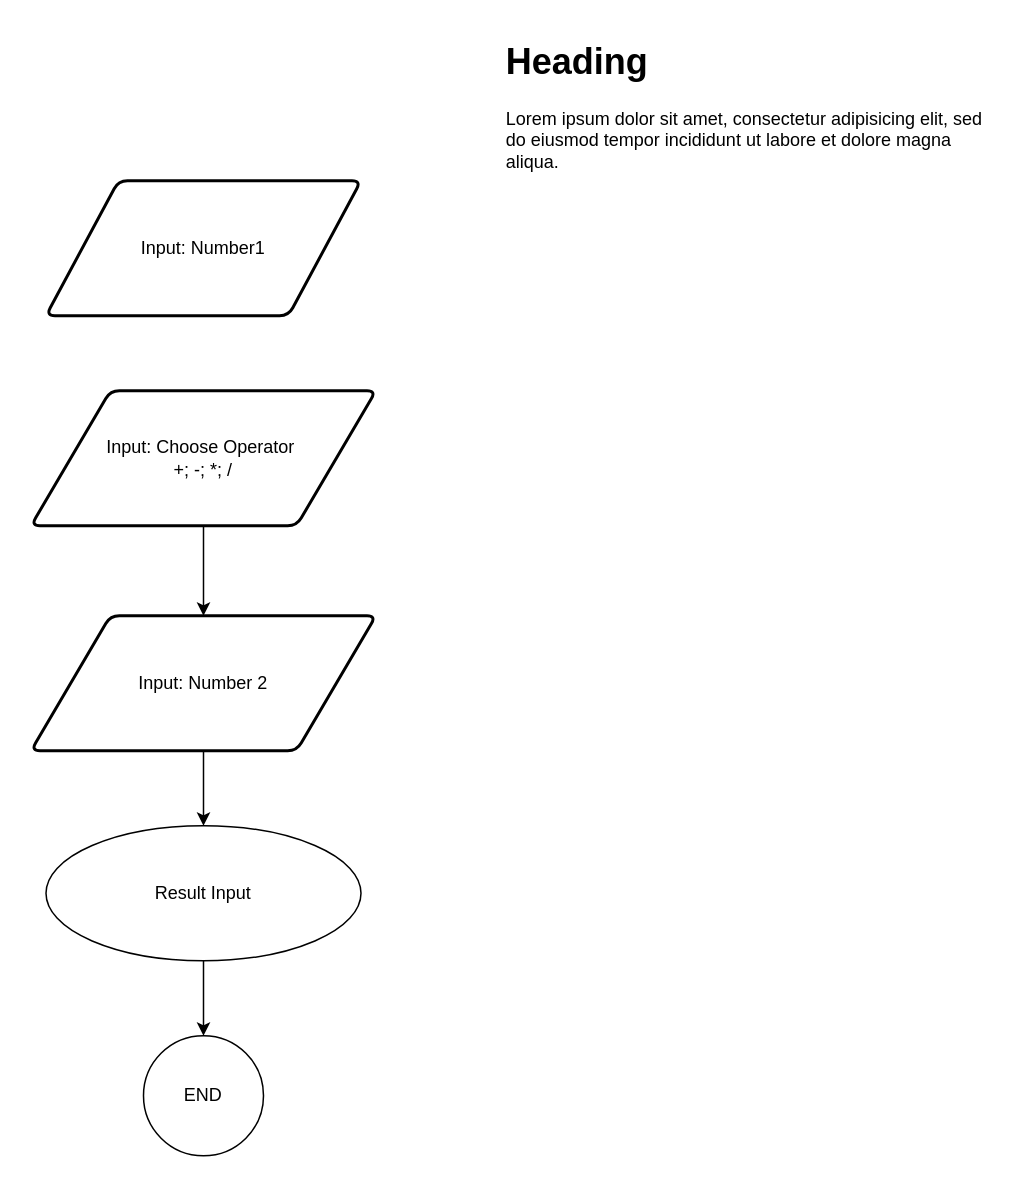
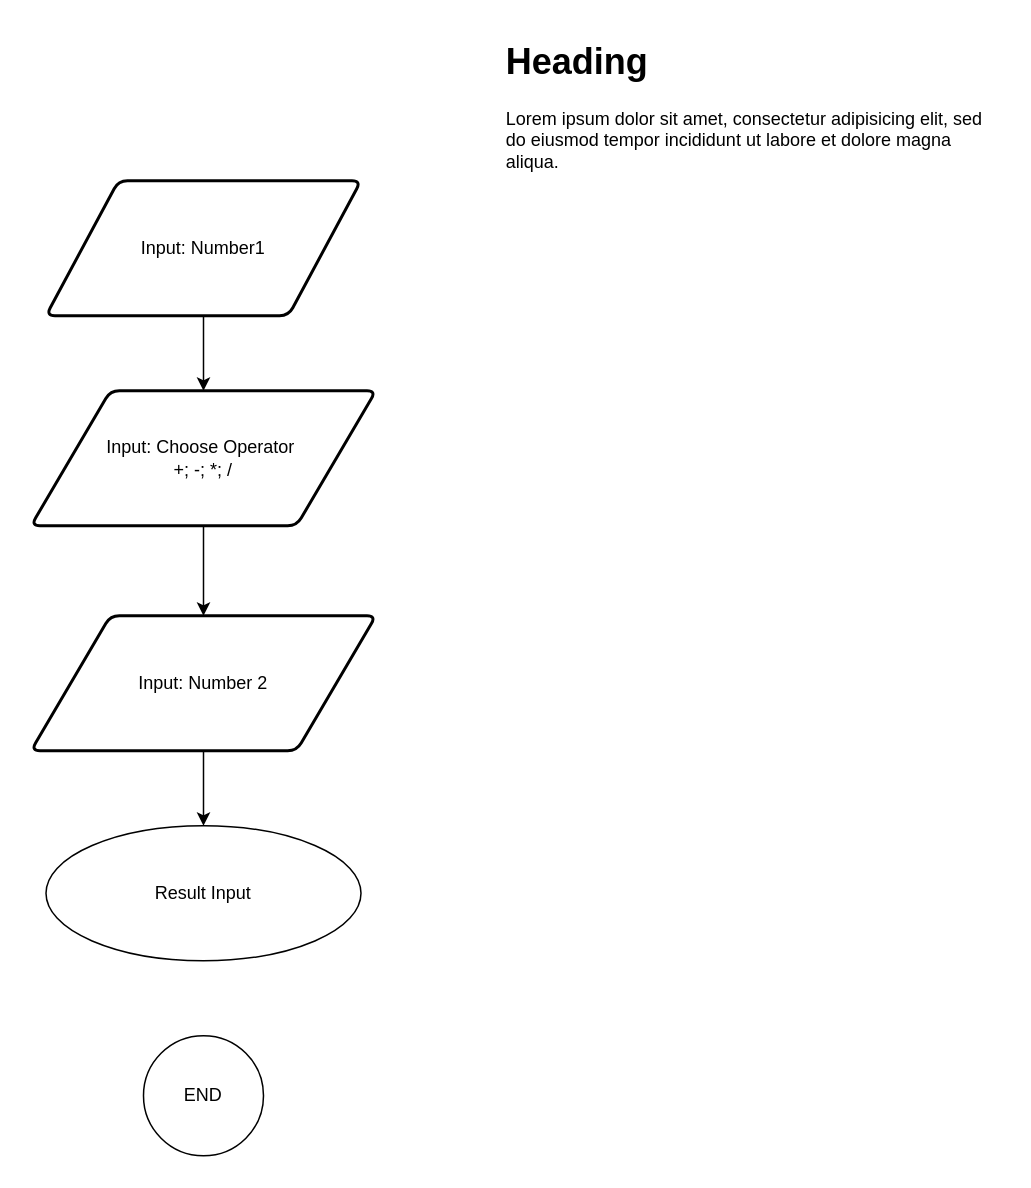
edge "Input: Number1" -> "Input: Choose Operator +; -; *; /": added
edge "Result Input" -> "END": removed
